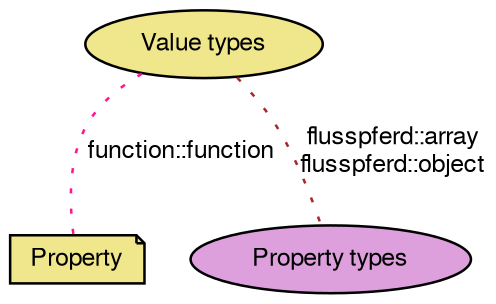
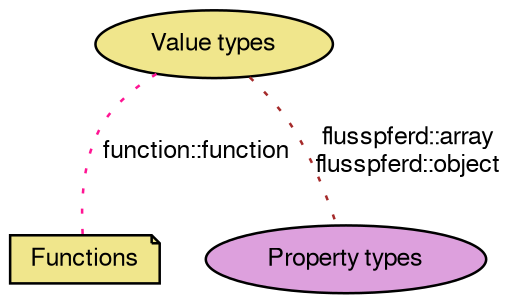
node "Property": label "Property" -> "Functions"
